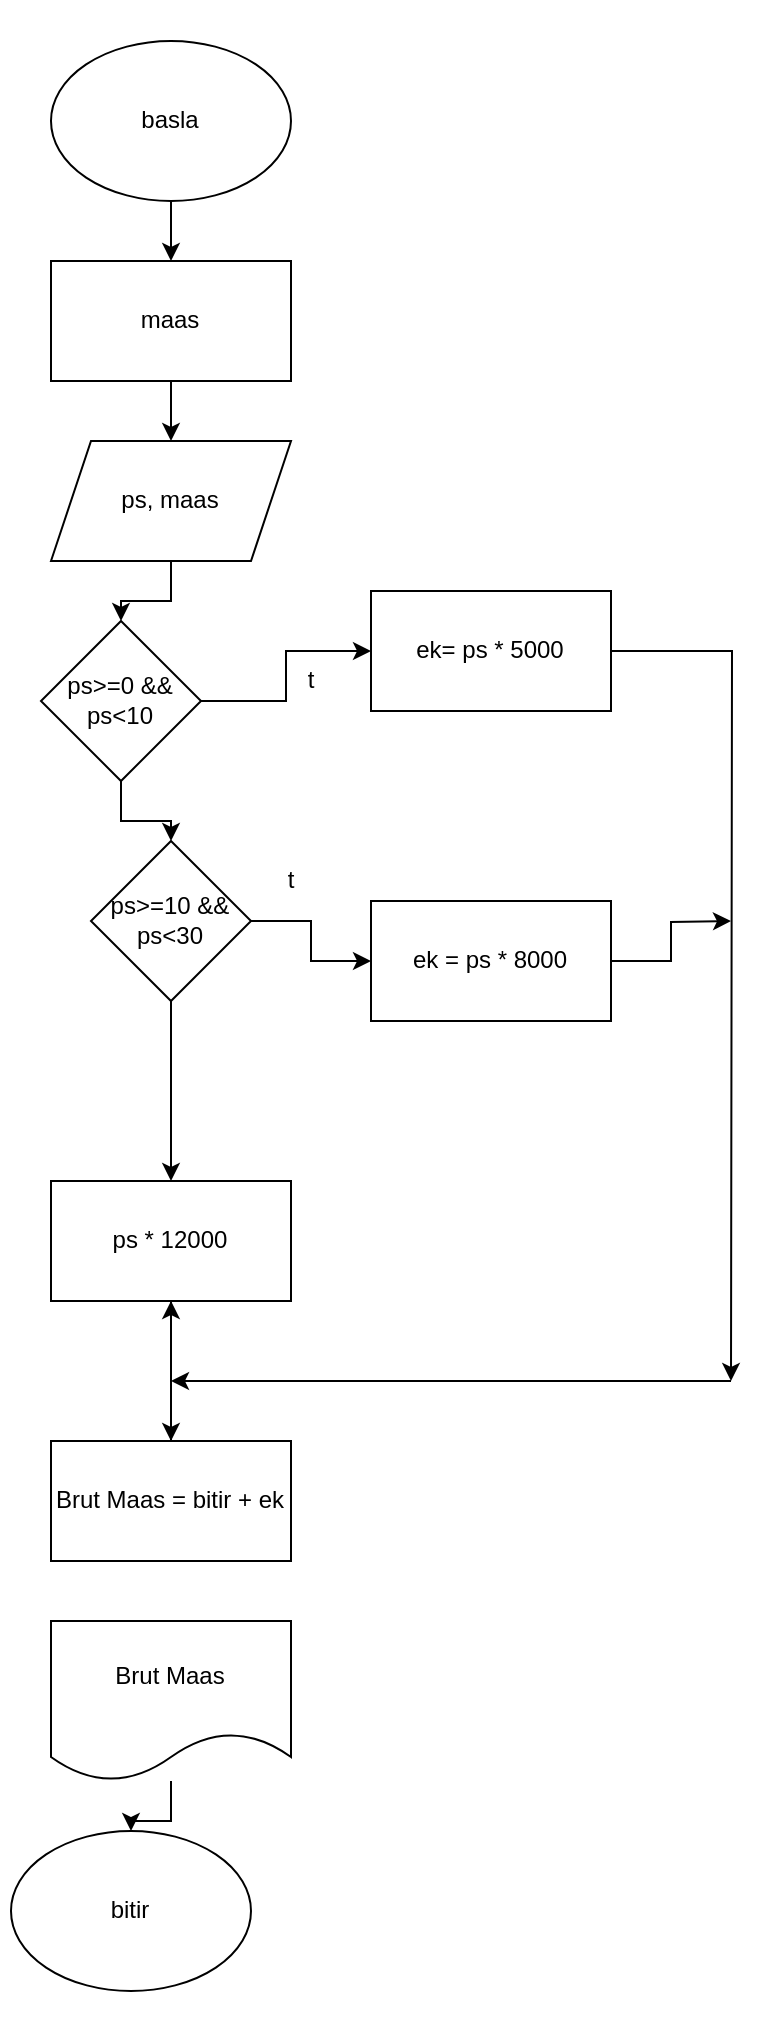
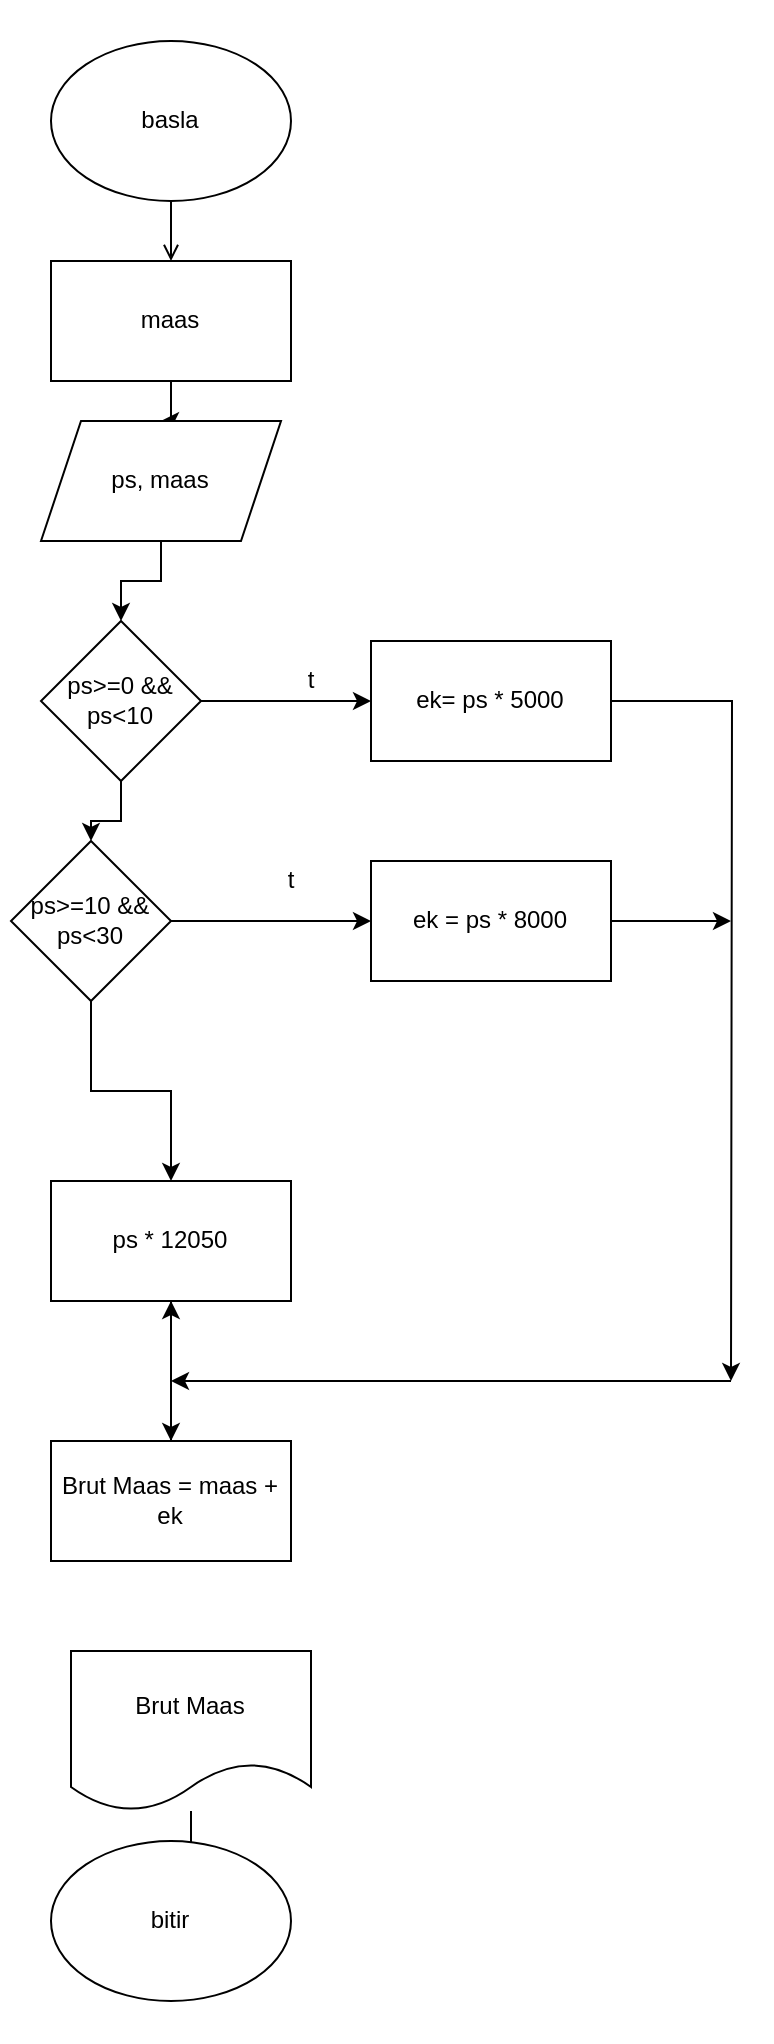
edge "basla" -> "maas": arrowhead classic -> open
node "ps, maas": moved (171, 501) -> (161, 481)
node "ek= ps * 5000": moved (491, 651) -> (491, 701)
node "ps>=10 && ps<30": moved (171, 921) -> (91, 921)
node "ek = ps * 8000": moved (491, 961) -> (491, 921)
node "ps * 12000": label "ps * 12000" -> "ps * 12050"
node "Brut Maas = bitir + ek": label "Brut Maas = bitir + ek" -> "Brut Maas = maas + ek"
node "Brut Maas": moved (171, 1701) -> (191, 1731)
node "bitir": moved (131, 1911) -> (171, 1921)
